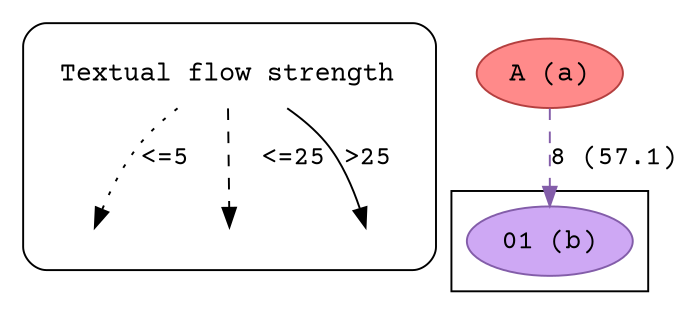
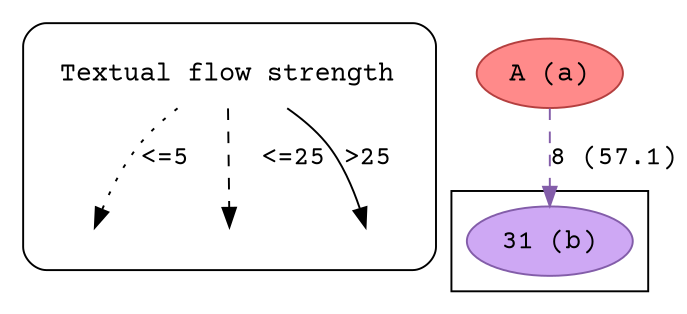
node "01 (b)": label "01 (b)" -> "31 (b)"
